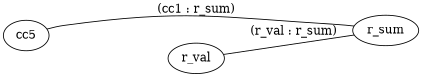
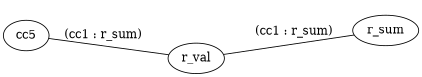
edge "r_sum" -- "cc5": now "r_val" -- "cc5"
edge "r_sum" -- "r_val": label "(r_val : r_sum)" -> "(cc1 : r_sum)"
